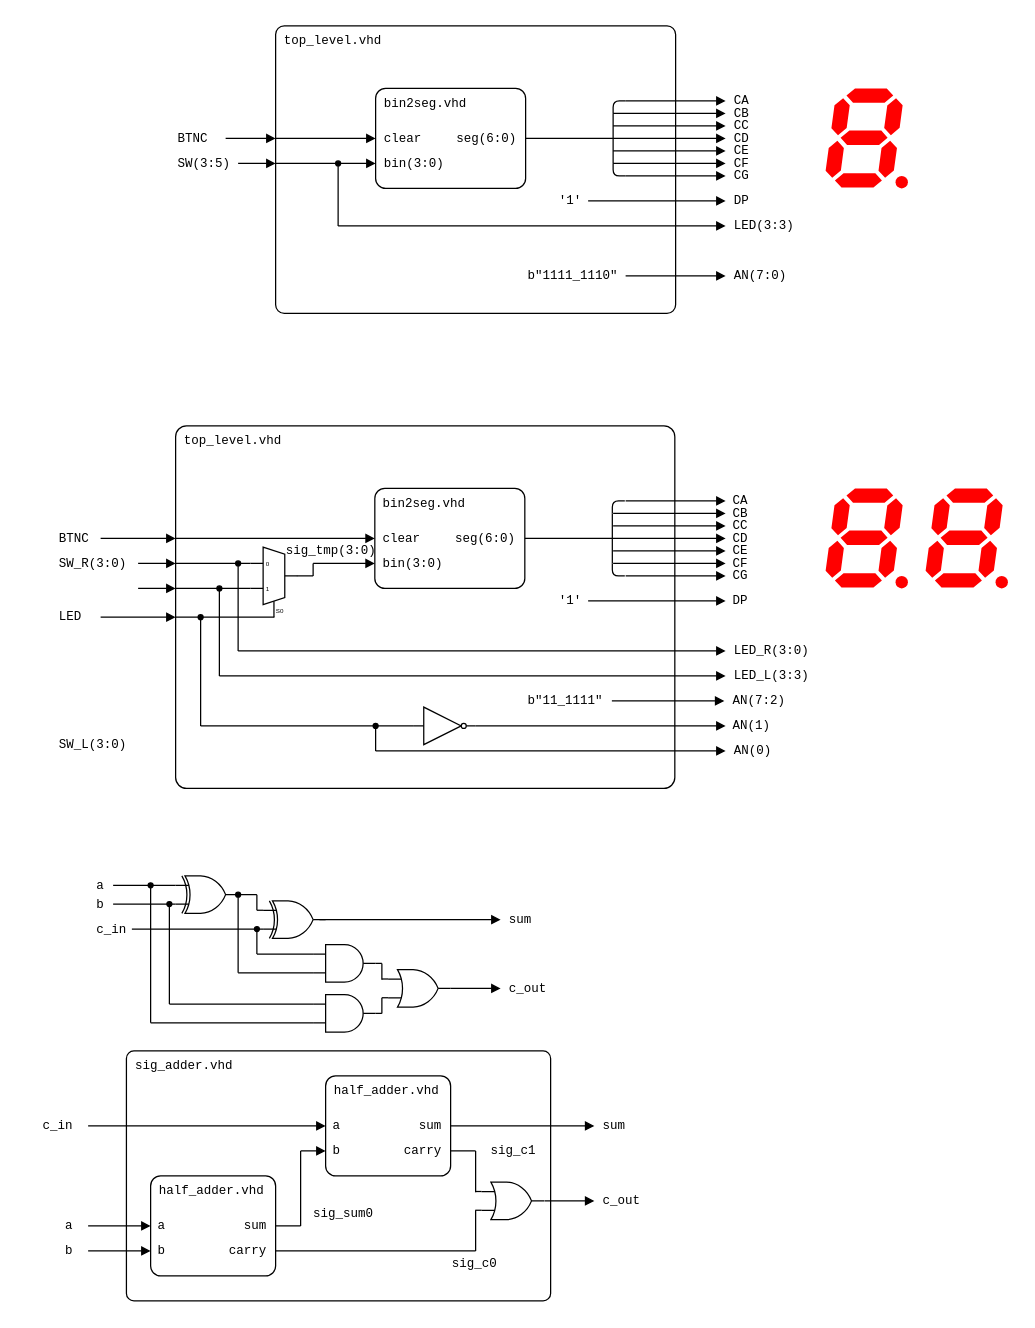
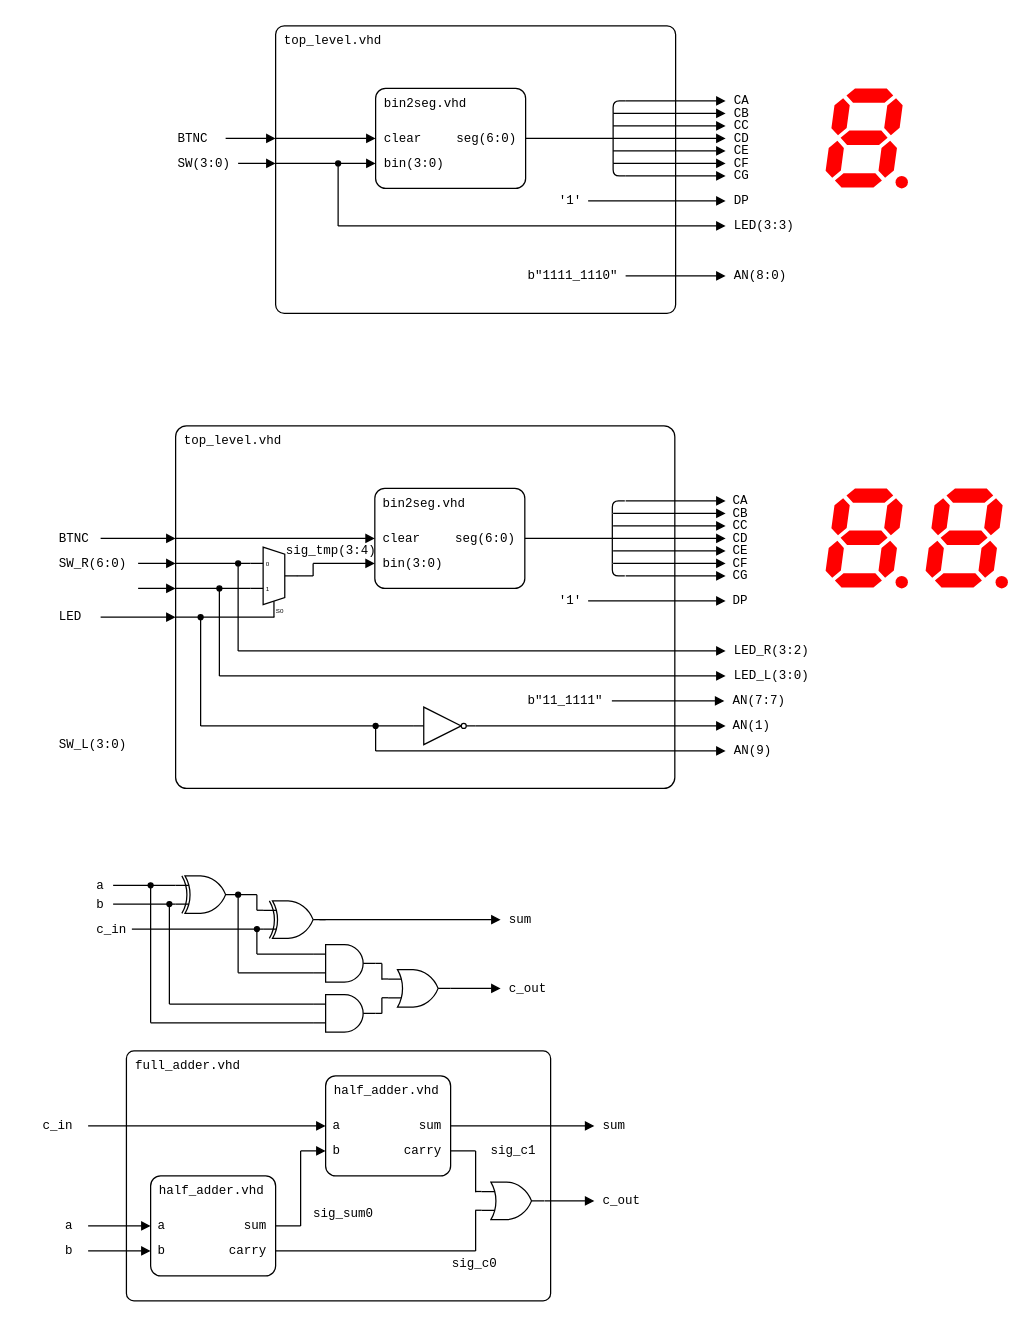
node "SW(3:5)": label "SW(3:5)" -> "SW(3:0)"
node "AN(7:0)": label "AN(7:0)" -> "AN(8:0)"
node "sig_tmp(3:0)": label "sig_tmp(3:0)" -> "sig_tmp(3:4)"
node "SW_R(3:0)": label "SW_R(3:0)" -> "SW_R(6:0)"
node "LED_R(3:0)": label "LED_R(3:0)" -> "LED_R(3:2)"
node "LED_L(3:3)": label "LED_L(3:3)" -> "LED_L(3:0)"
node "AN(7:2)": label "AN(7:2)" -> "AN(7:7)"
node "AN(0)": label "AN(0)" -> "AN(9)"
node "sig_adder.vhd": label "sig_adder.vhd" -> "full_adder.vhd"
